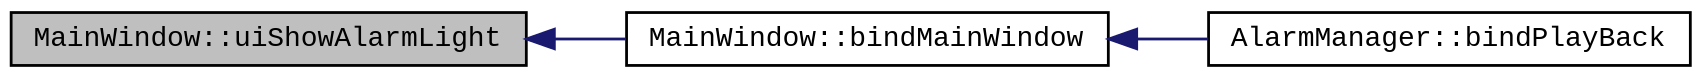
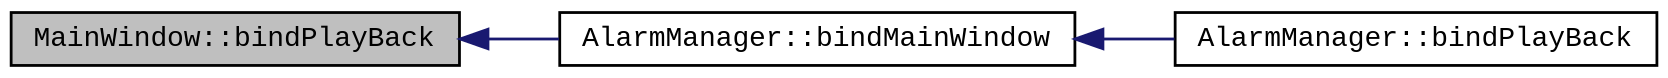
node "MainWindow::uiShowAlarmLight": label "MainWindow::uiShowAlarmLight" -> "MainWindow::bindPlayBack"
node "MainWindow::bindMainWindow": label "MainWindow::bindMainWindow" -> "AlarmManager::bindMainWindow"
